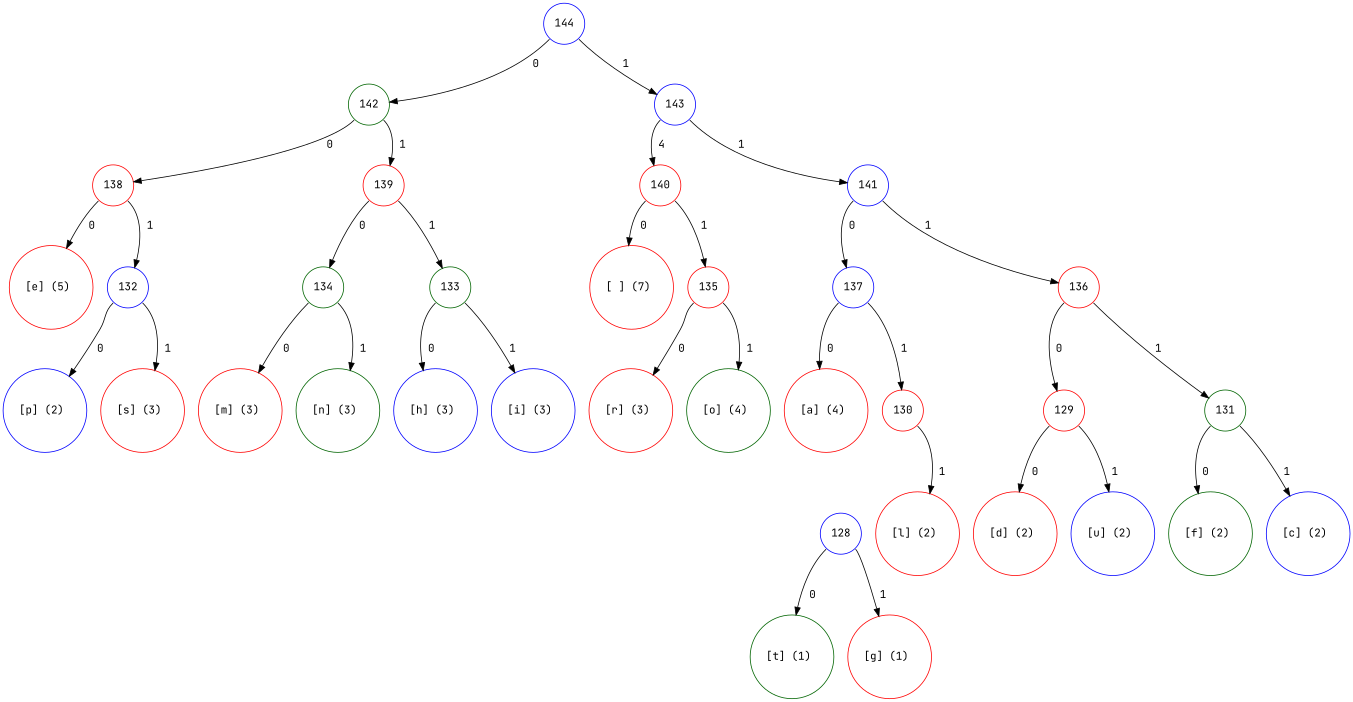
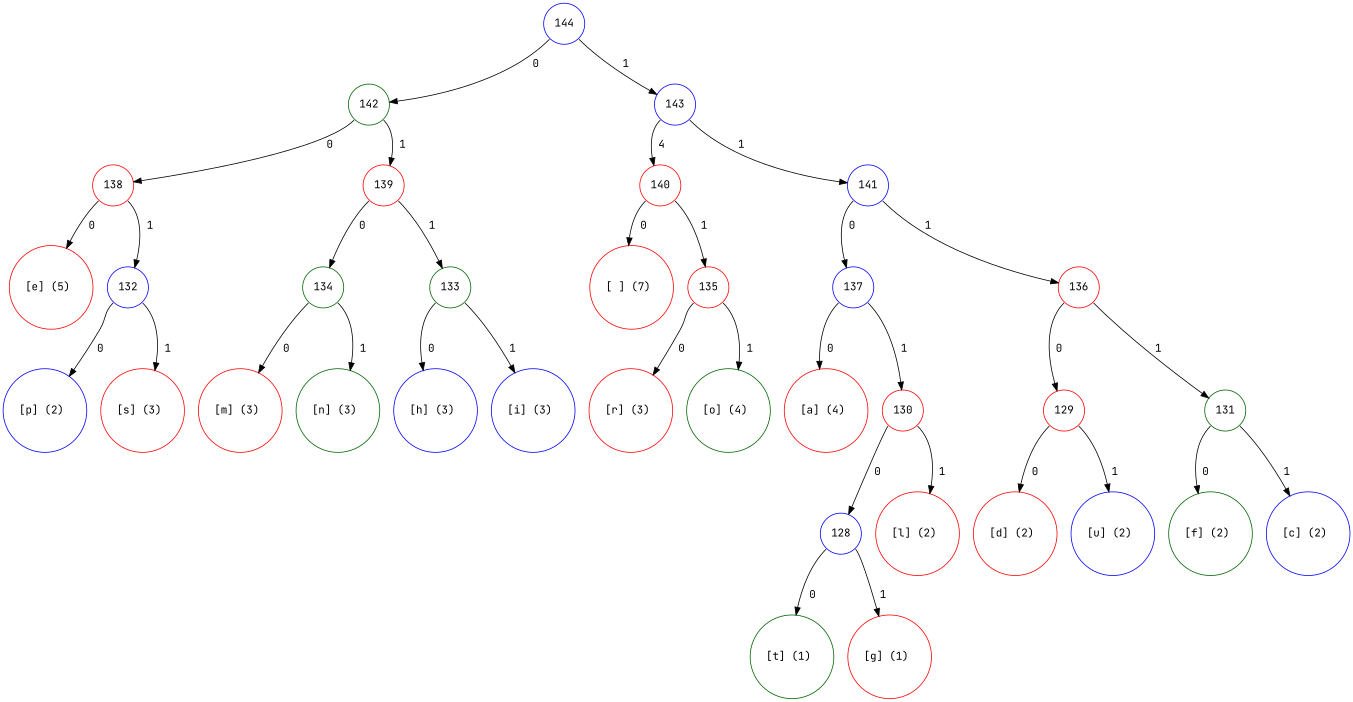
edge "130" -> "128": added, label "0"
